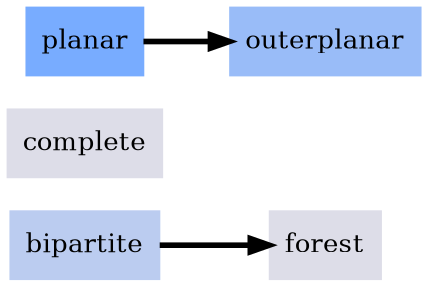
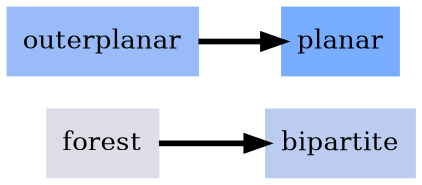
edge "planar" -> "outerplanar": reversed
node "complete": removed
edge "bipartite" -> "forest": reversed
